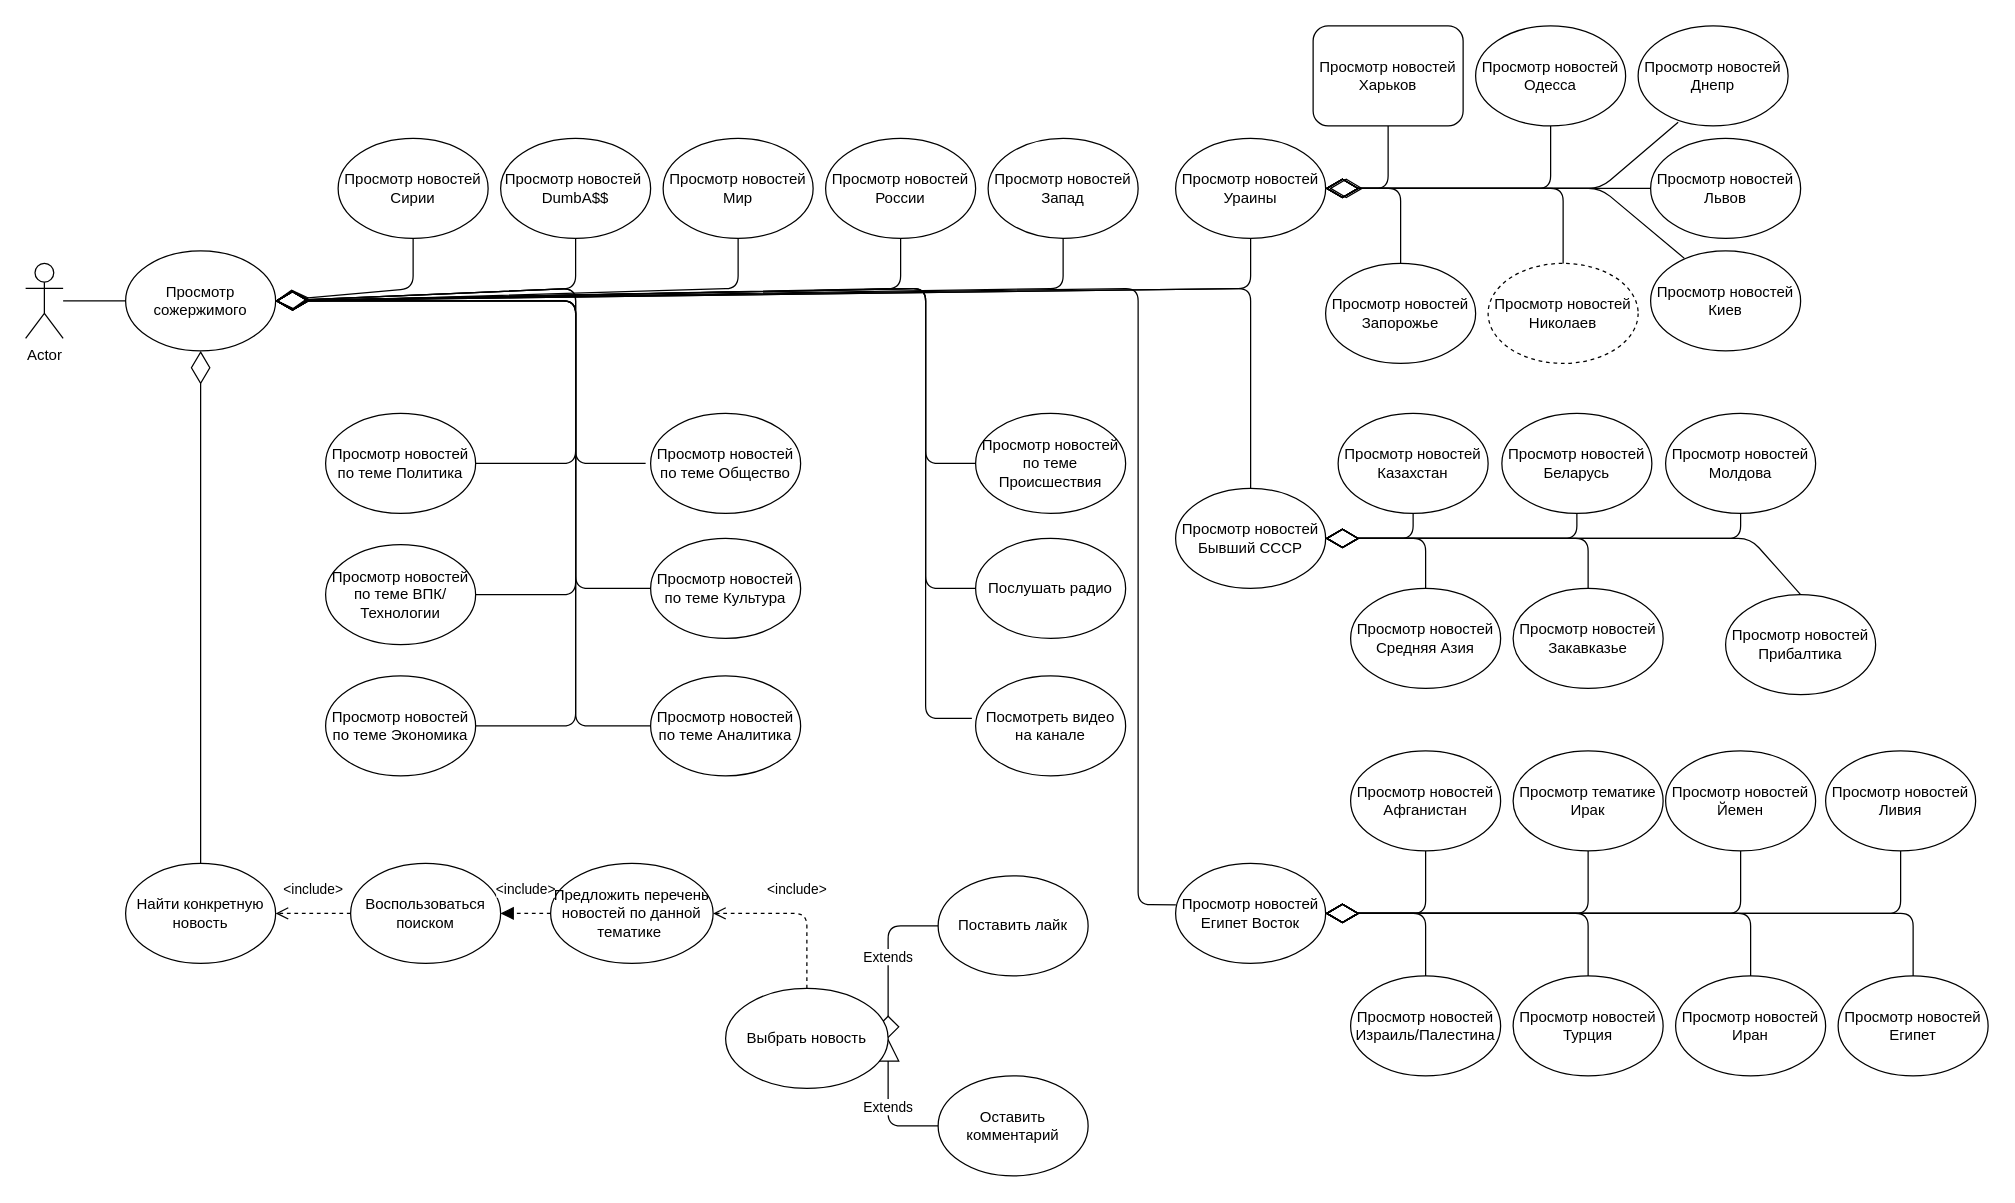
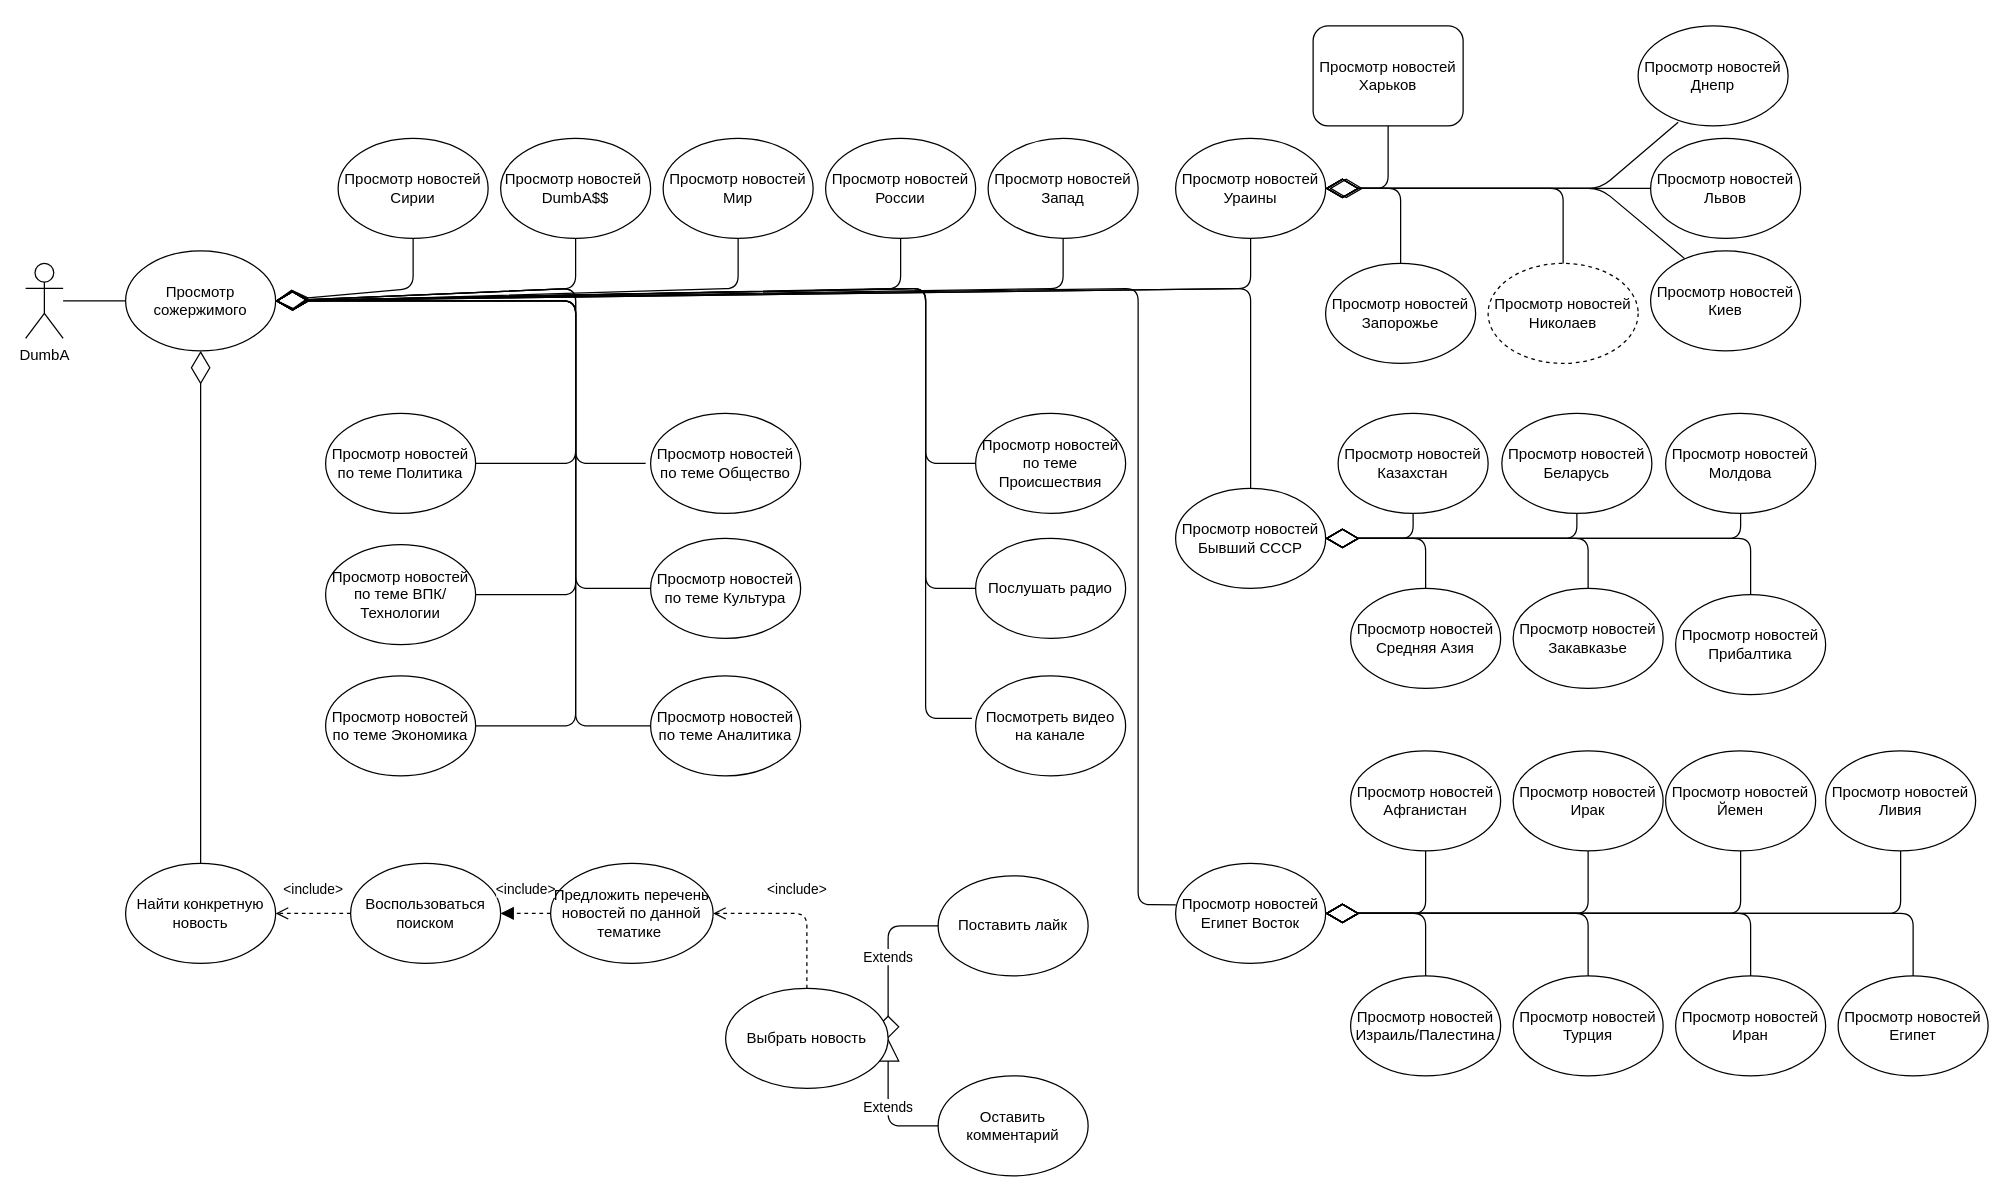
node "Просмотр новостей Одесса": removed
edge "Просмотр новостей Одесса" -> "Просмотр новостей Ураины": removed
node "Actor": label "Actor" -> "DumbA"
node "Просмотр новостей Прибалтика": moved (1801, 644) -> (1751, 644)
node "Просмотр тематике Ирак": label "Просмотр тематике Ирак" -> "Просмотр новостей Ирак"
